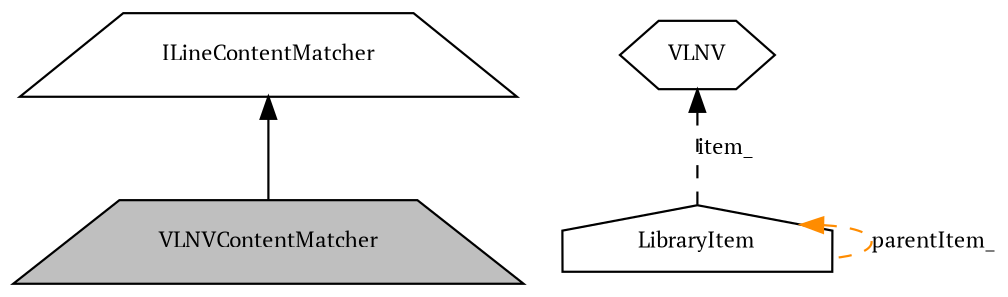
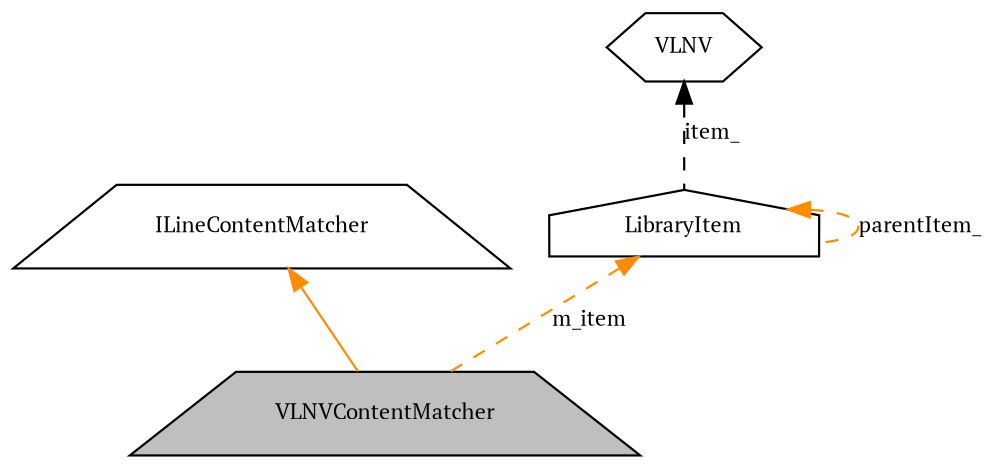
edge "VLNVContentMatcher" -> "ILineContentMatcher": color black -> darkorange
edge "VLNVContentMatcher" -> "LibraryItem": added, label "m_item"
